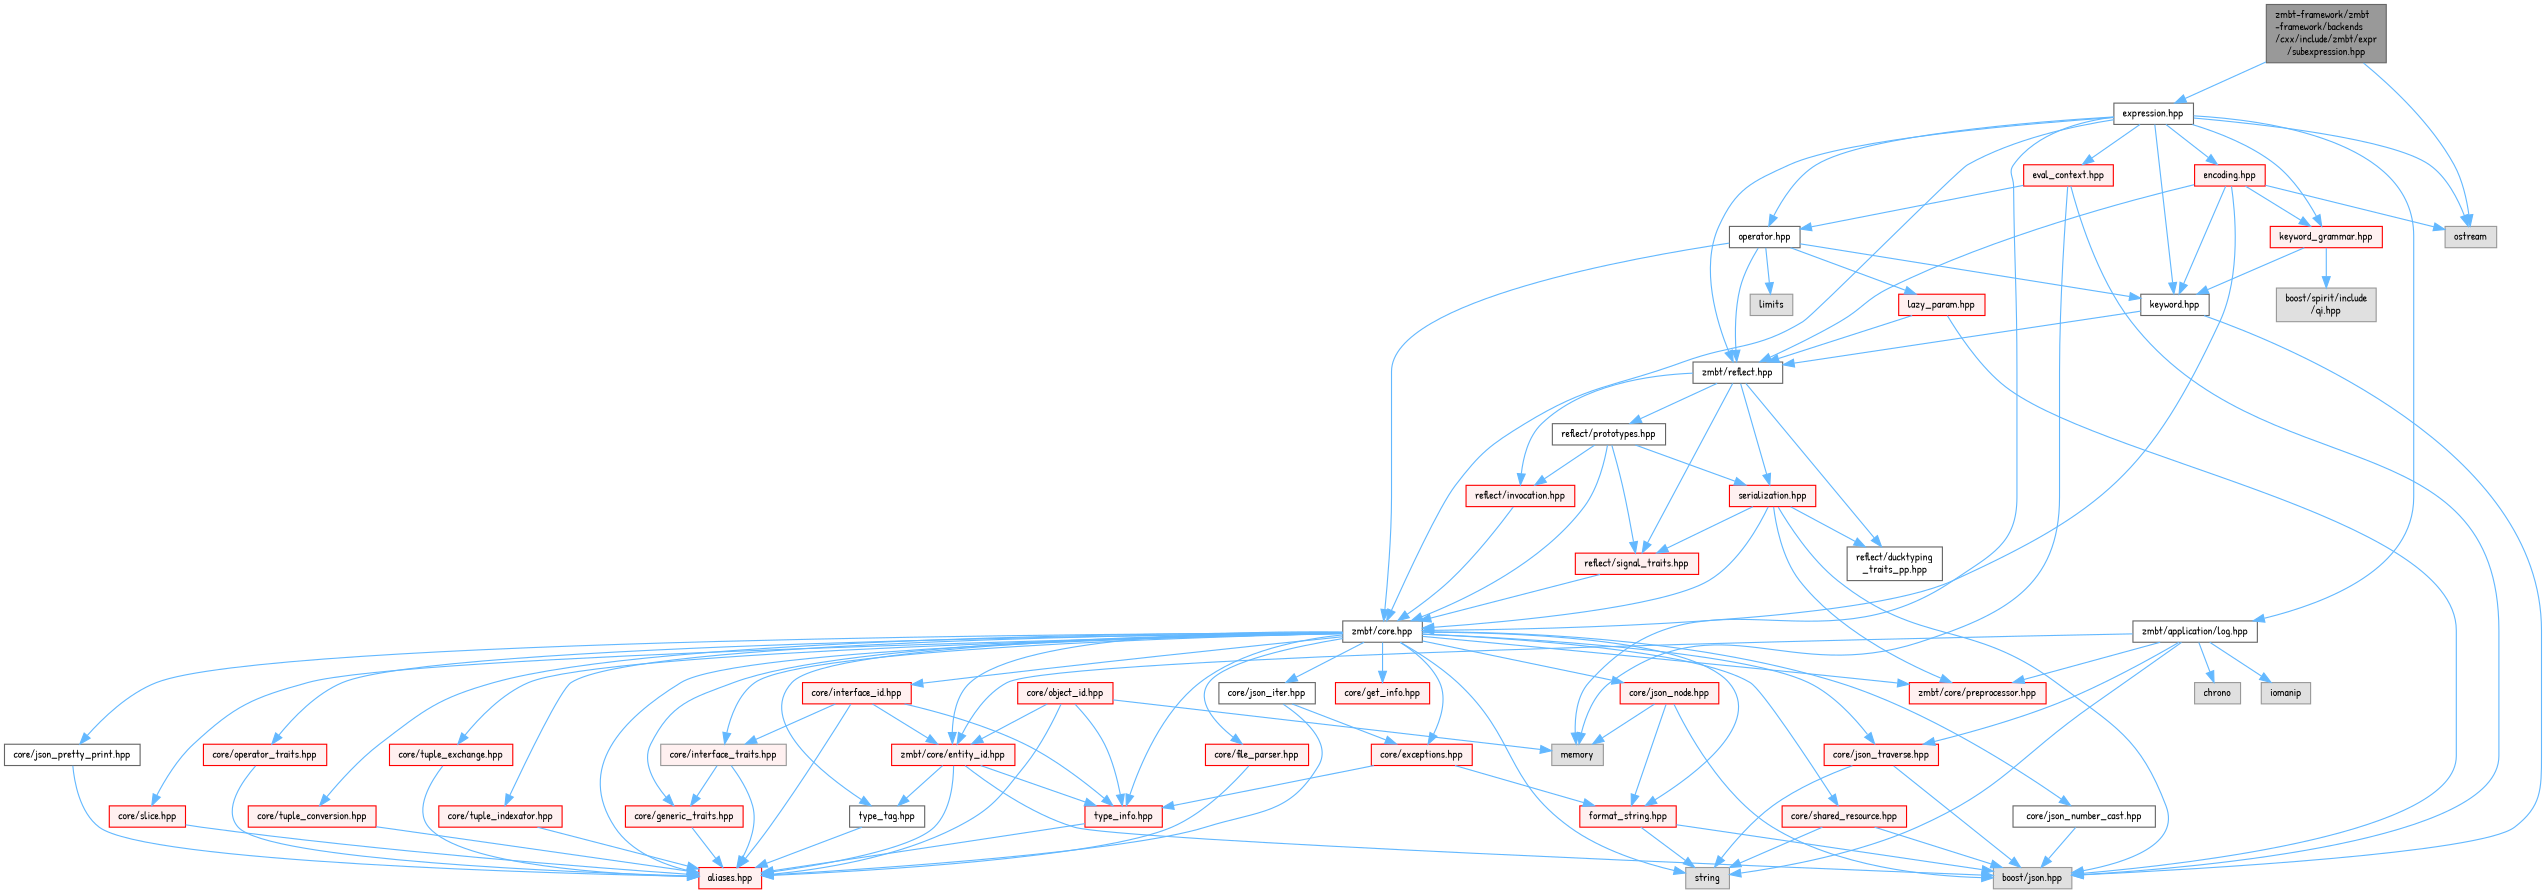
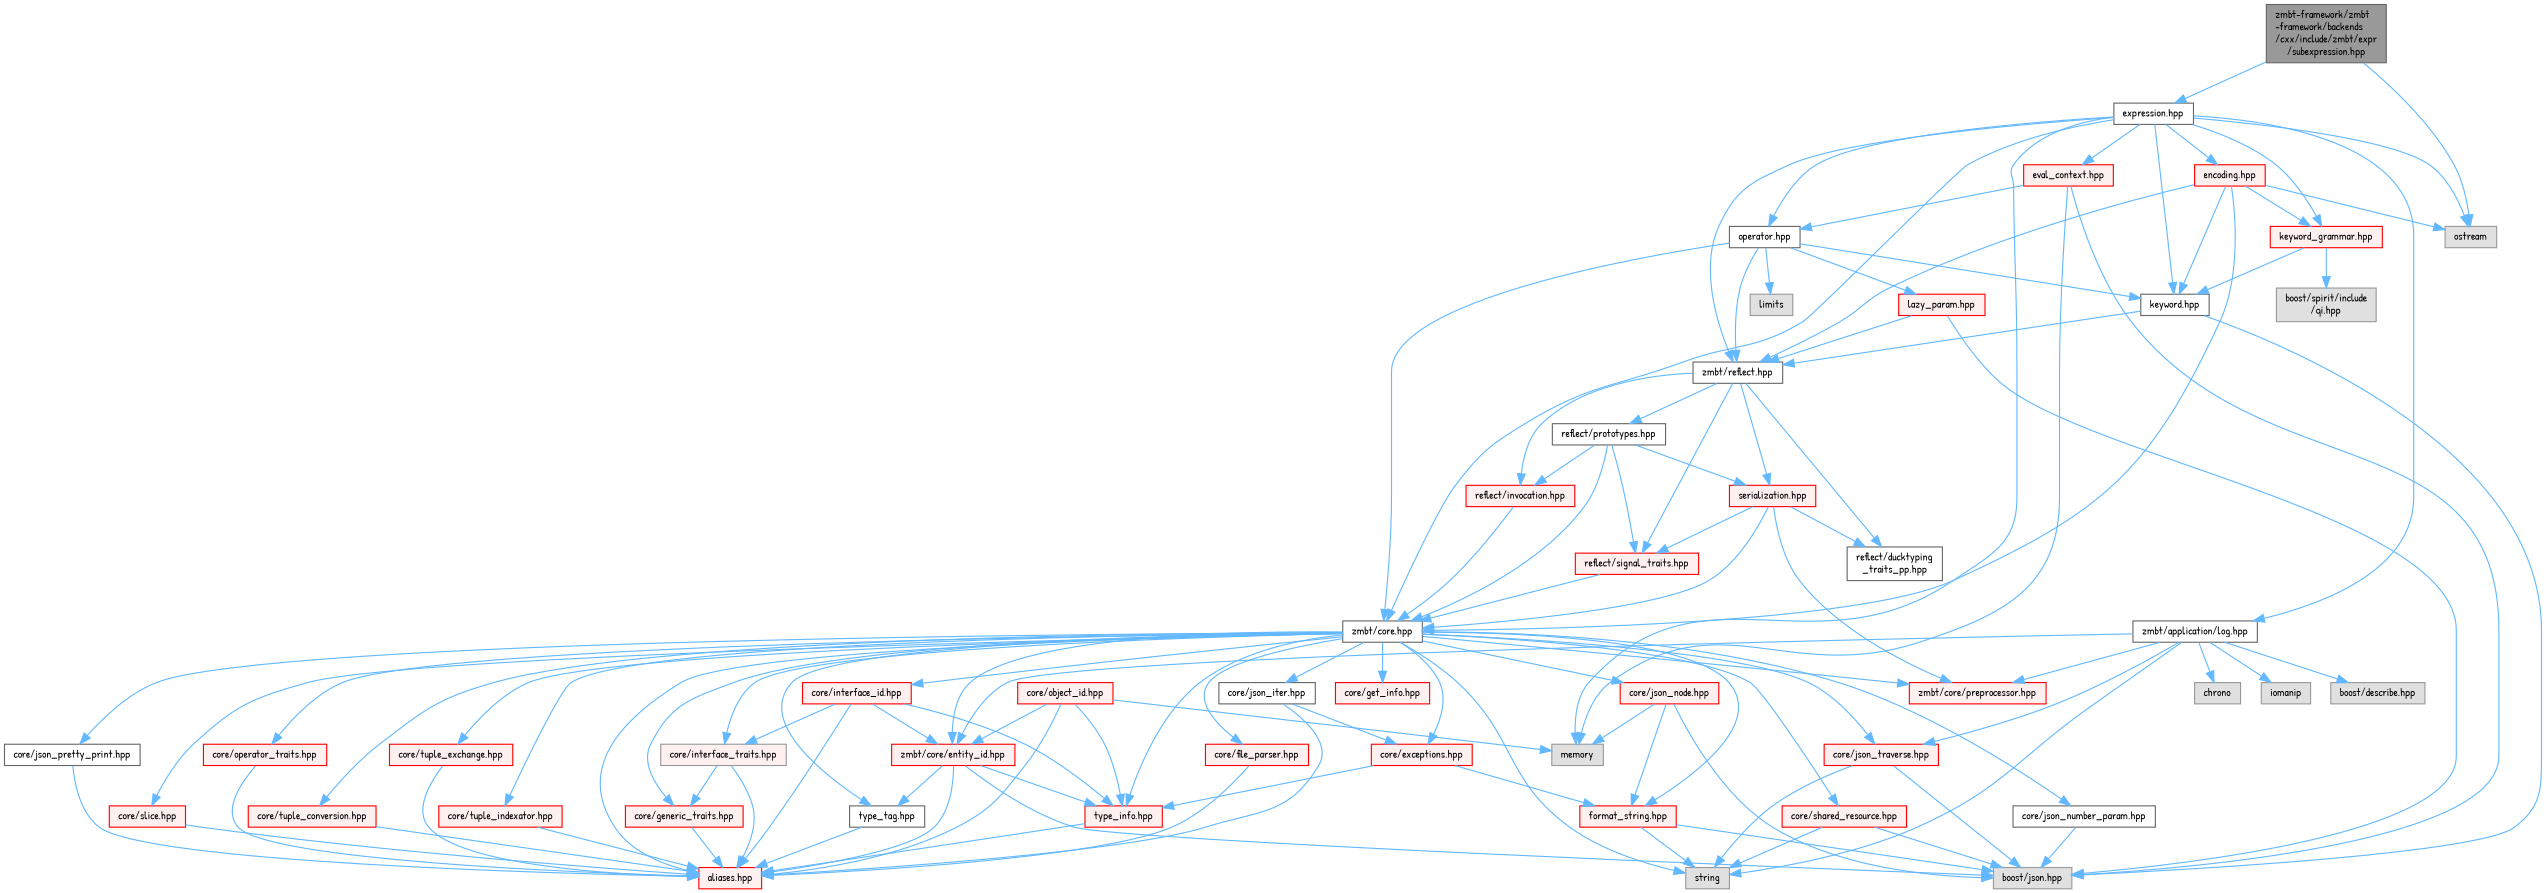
edge "serialization.hpp" -> "boost/json.hpp": removed
node "boost/describe.hpp": added
node "core/json_number_cast.hpp": label "core/json_number_cast.hpp" -> "core/json_number_param.hpp"
